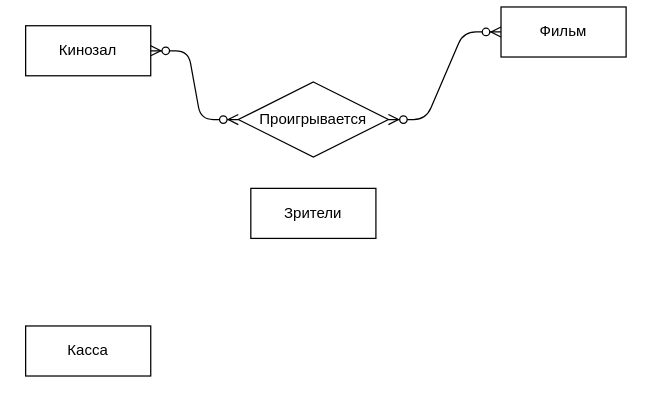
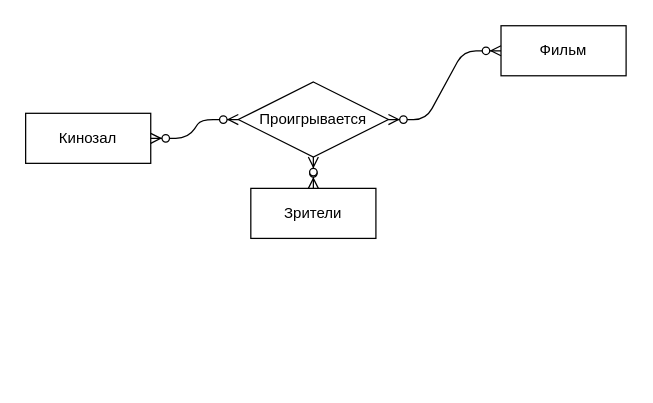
node "Фильм": moved (563, 32) -> (563, 51)
node "Кинозал": moved (88, 51) -> (88, 138)
edge "Проигрывается" -- "Зрители": added
node "Касса": removed
